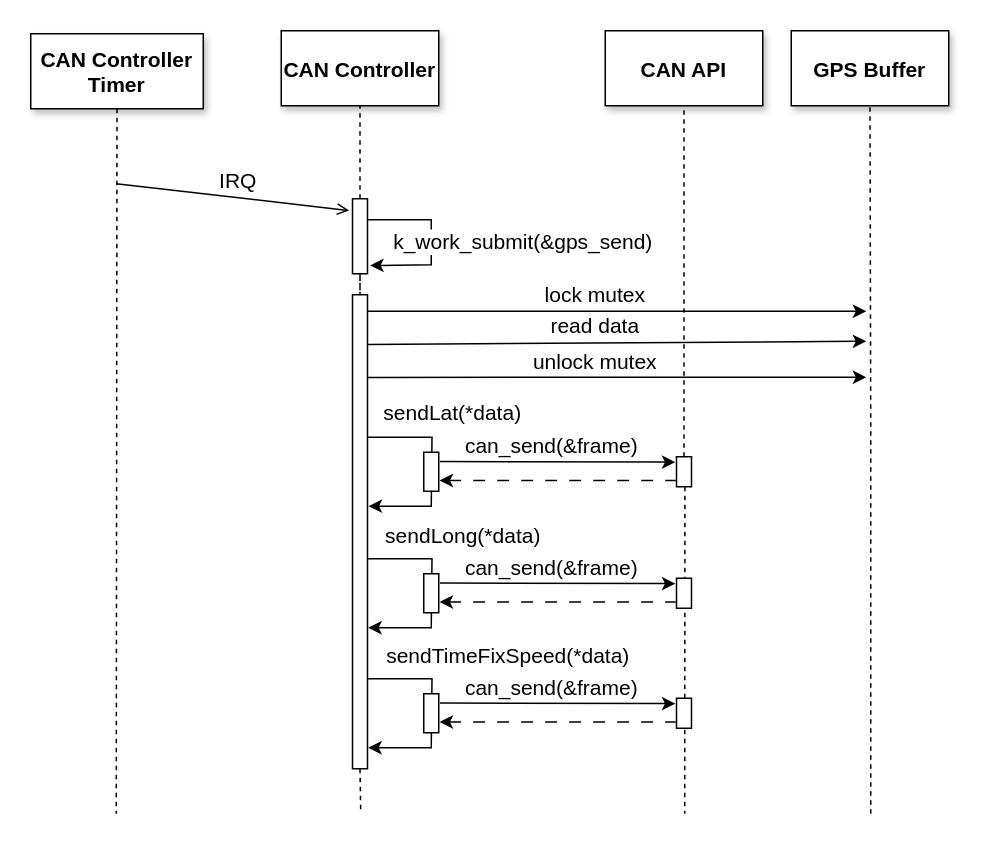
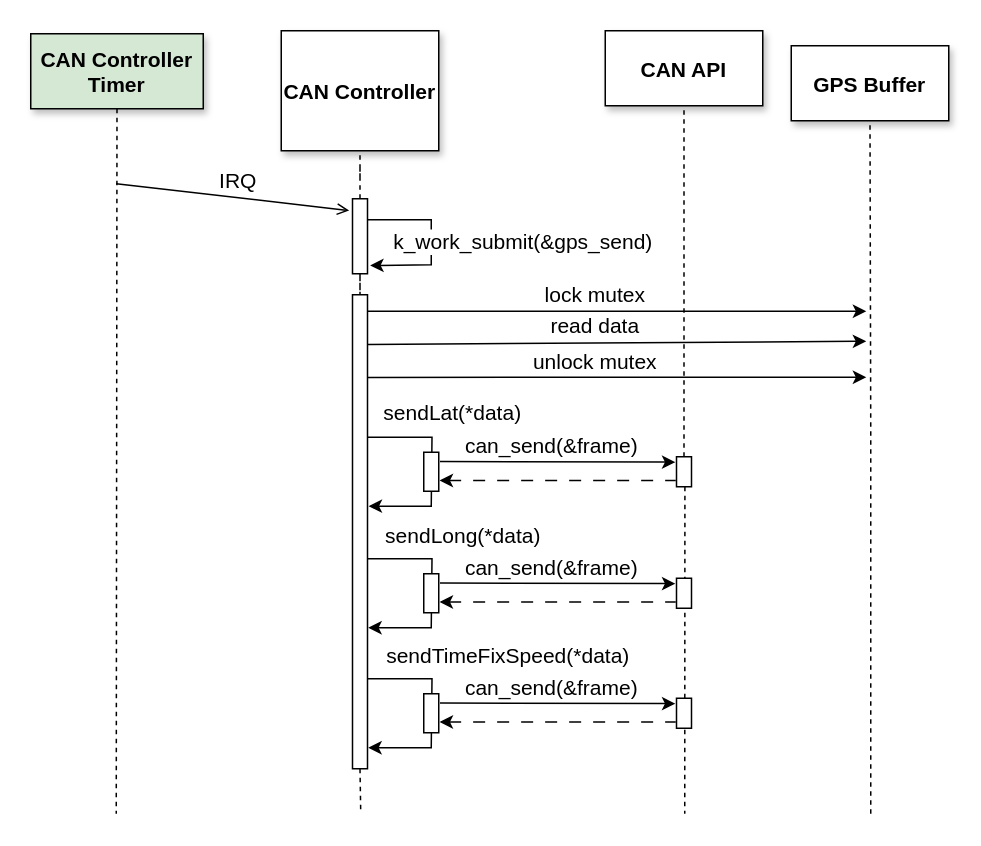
node "CAN Controller": size 158x75 -> 158x120
node "GPS Buffer": moved (870, 68) -> (870, 83)
node "CAN Controller Timer": fillcolor #ffffff -> #d5e8d4
